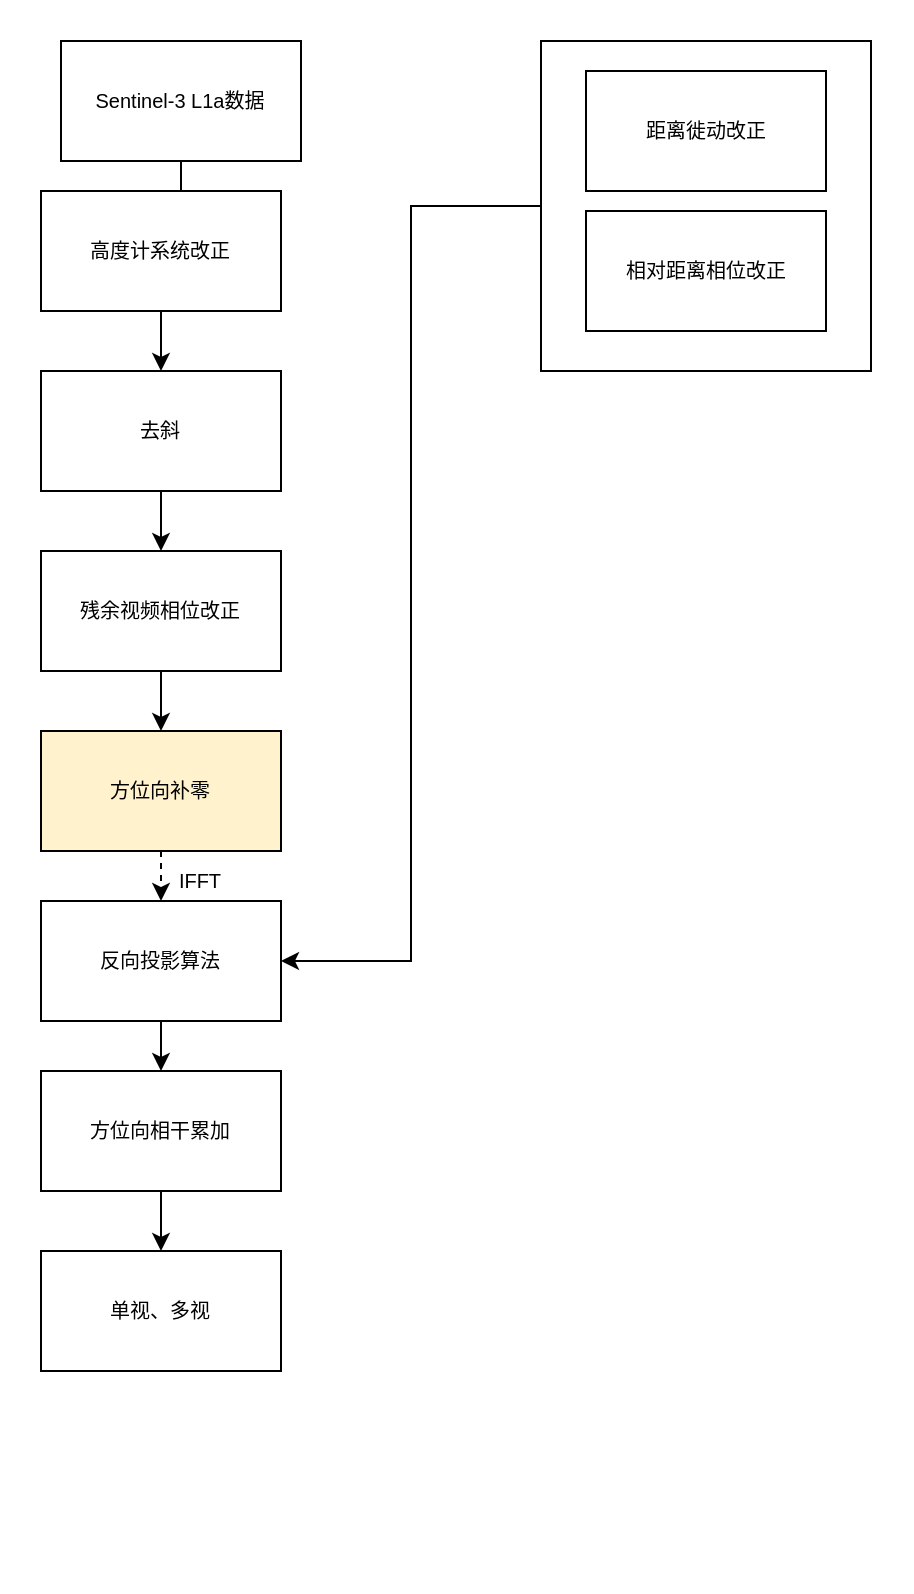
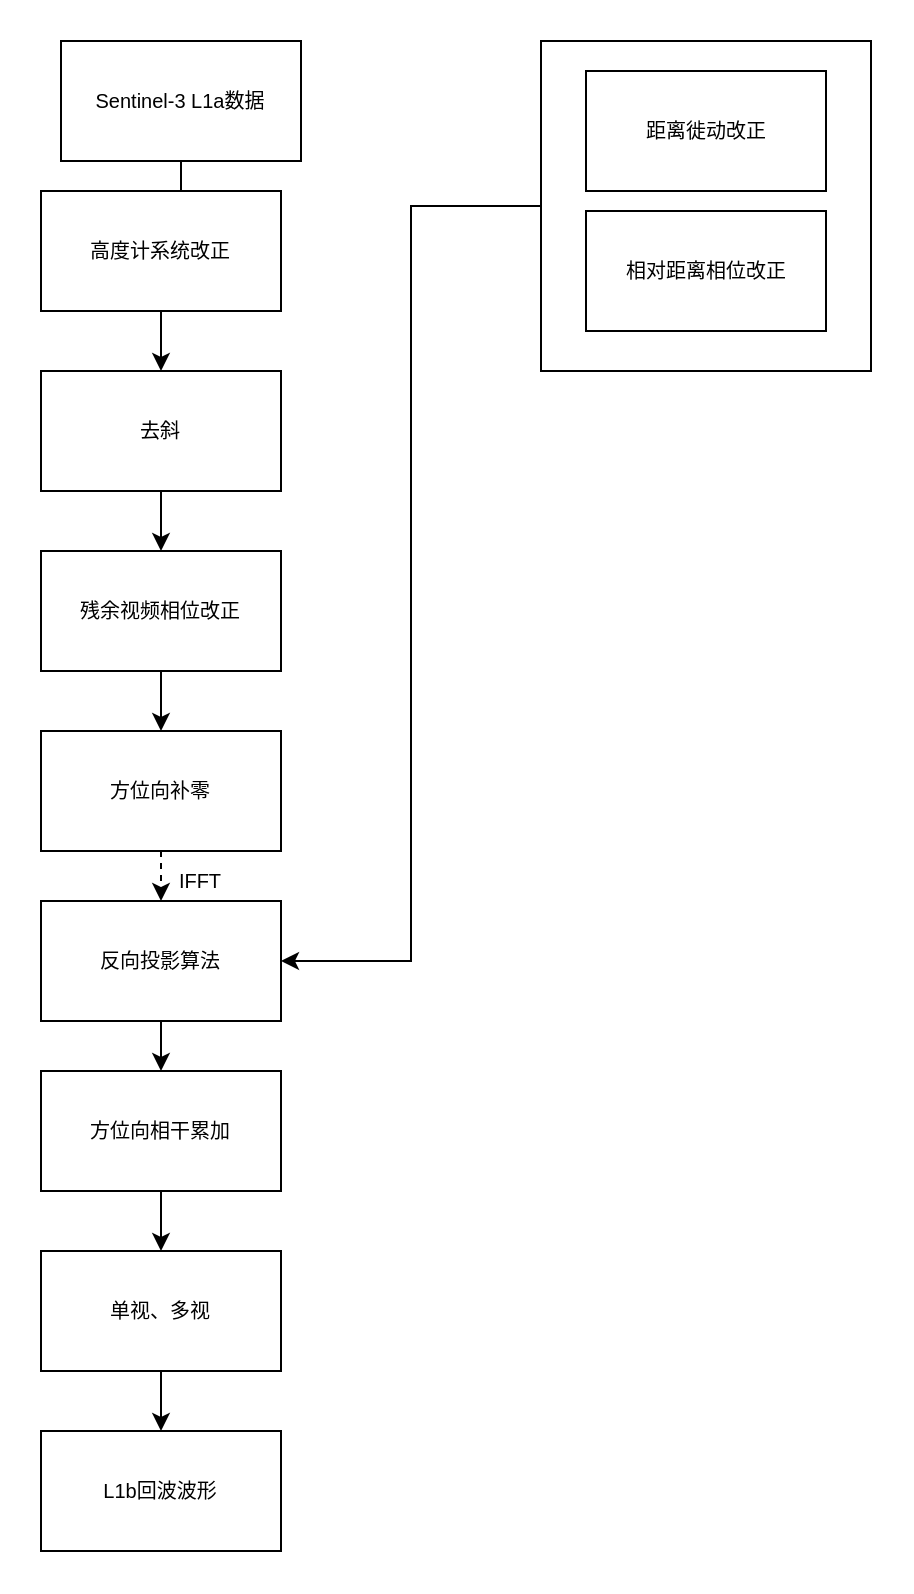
node "方位向补零": fillcolor #fff2cc -> #ffffff
edge "单视、多视" -> "L1b回波波形": added
node "L1b回波波形": added
